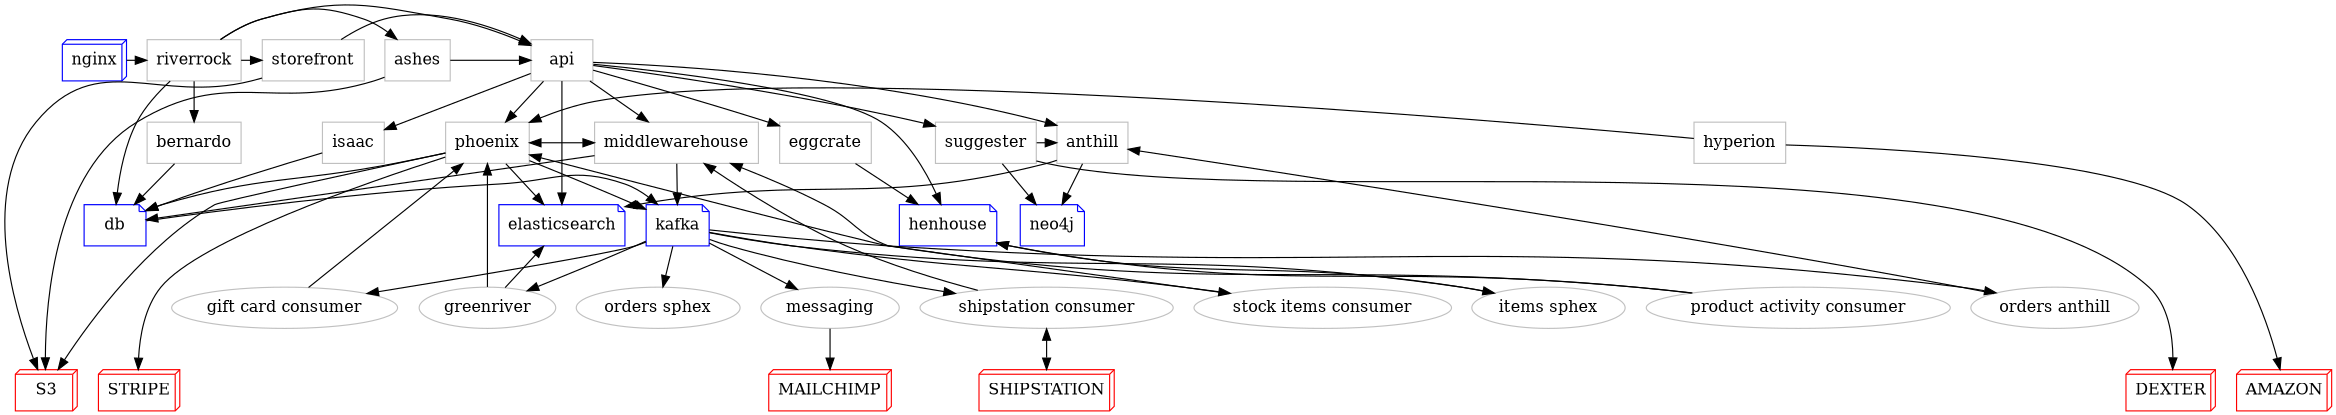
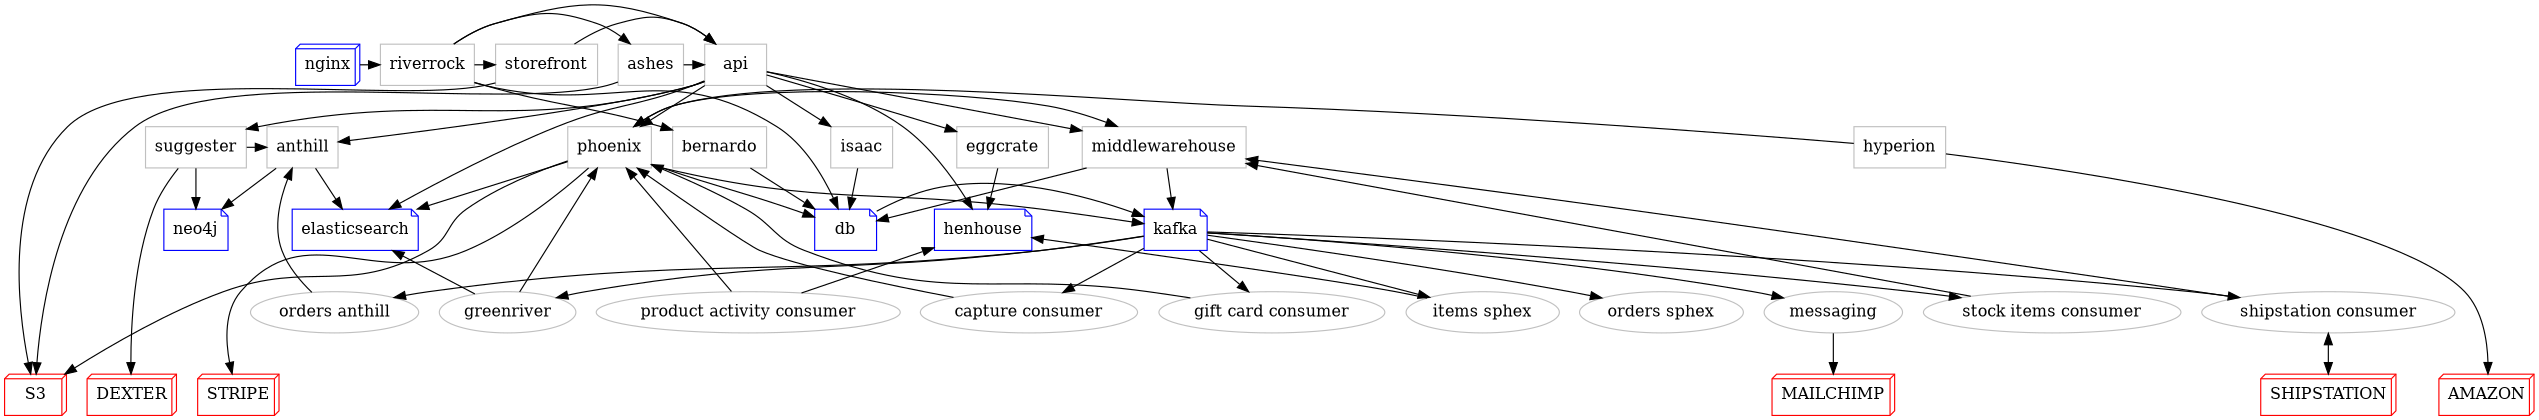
node "capture consumer": added
